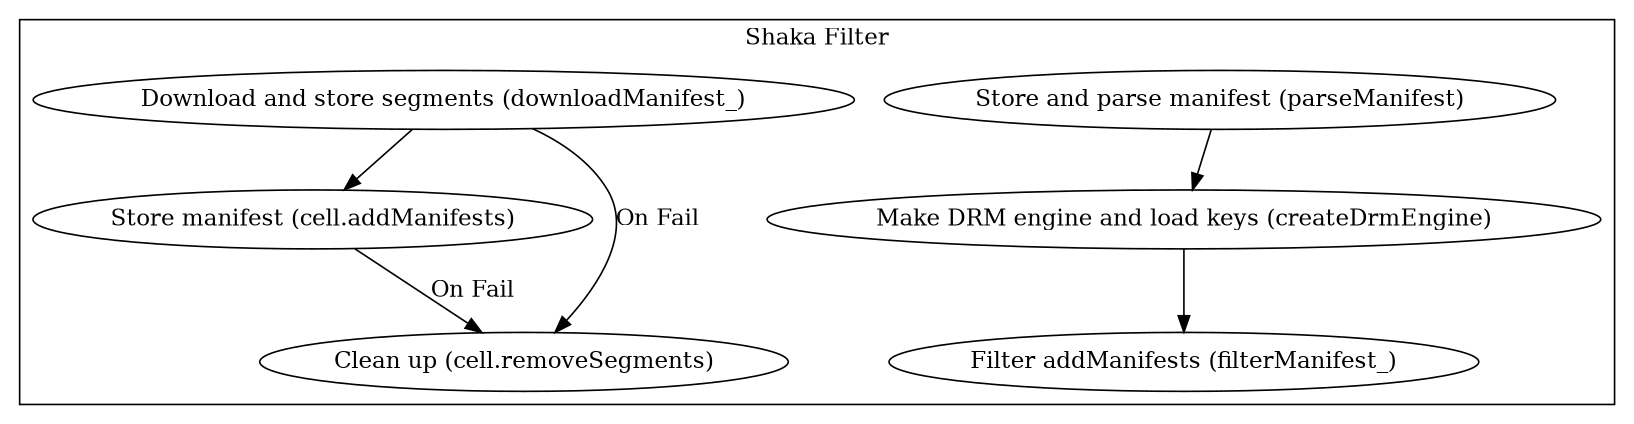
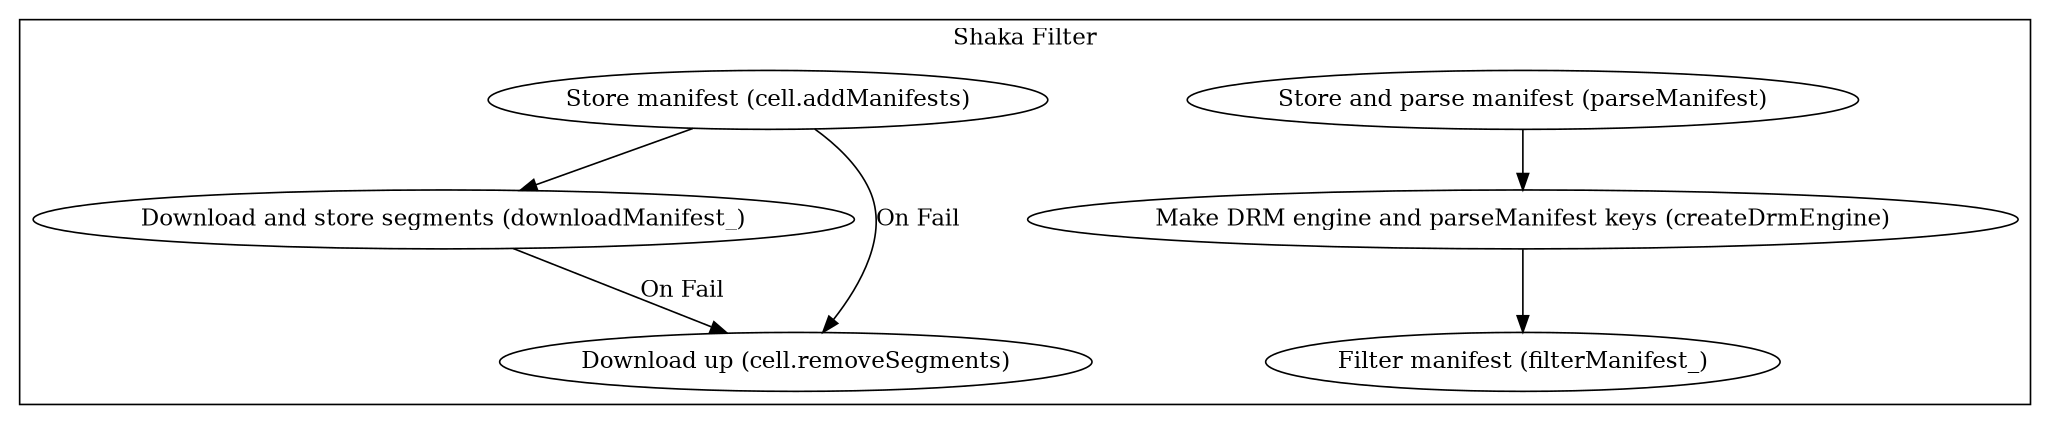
edge "Download and store segments (downloadManifest_)" -> "Store manifest (cell.addManifests)": reversed
node "Make DRM engine and load keys (createDrmEngine)": label "Make DRM engine and load keys (createDrmEngine)" -> "Make DRM engine and parseManifest keys (createDrmEngine)"
node "Clean up (cell.removeSegments)": label "Clean up (cell.removeSegments)" -> "Download up (cell.removeSegments)"
node "Filter addManifests (filterManifest_)": label "Filter addManifests (filterManifest_)" -> "Filter manifest (filterManifest_)"
